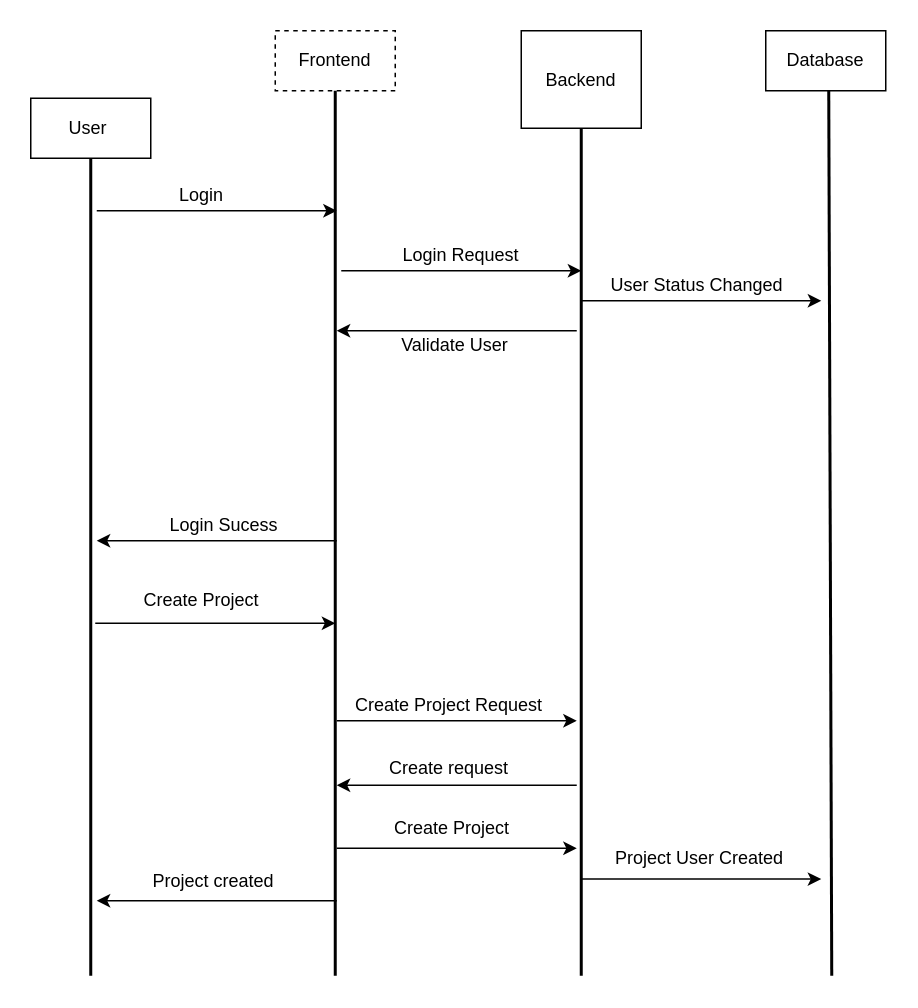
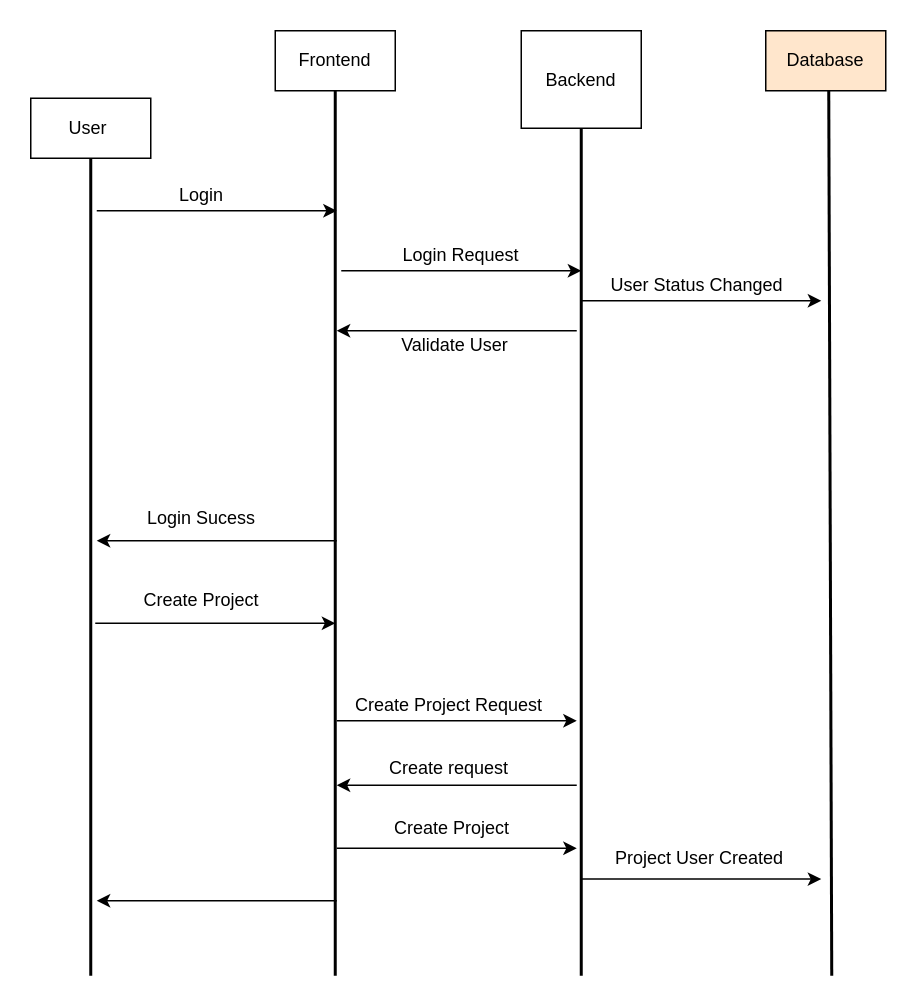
node "Frontend": style dashed -> solid
node "Database": fillcolor #ffffff -> #ffe6cc
node "Login Sucess": moved (224, 526) -> (202, 518)
node "Project created": removed
